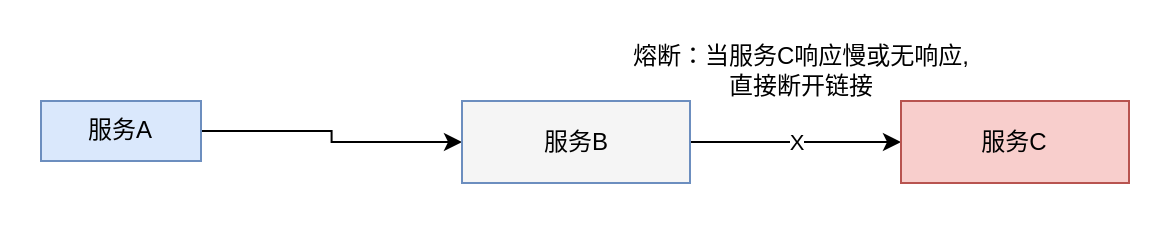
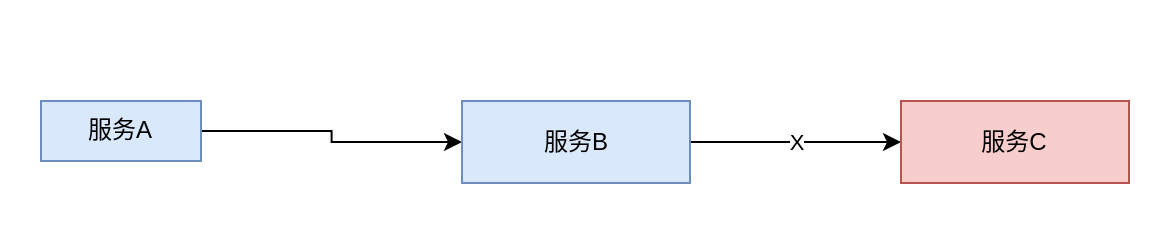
node "熔断：当服务C响应慢或无响应, 直接断开链接": removed
node "服务B": fillcolor #f5f5f5 -> #dae8fc
